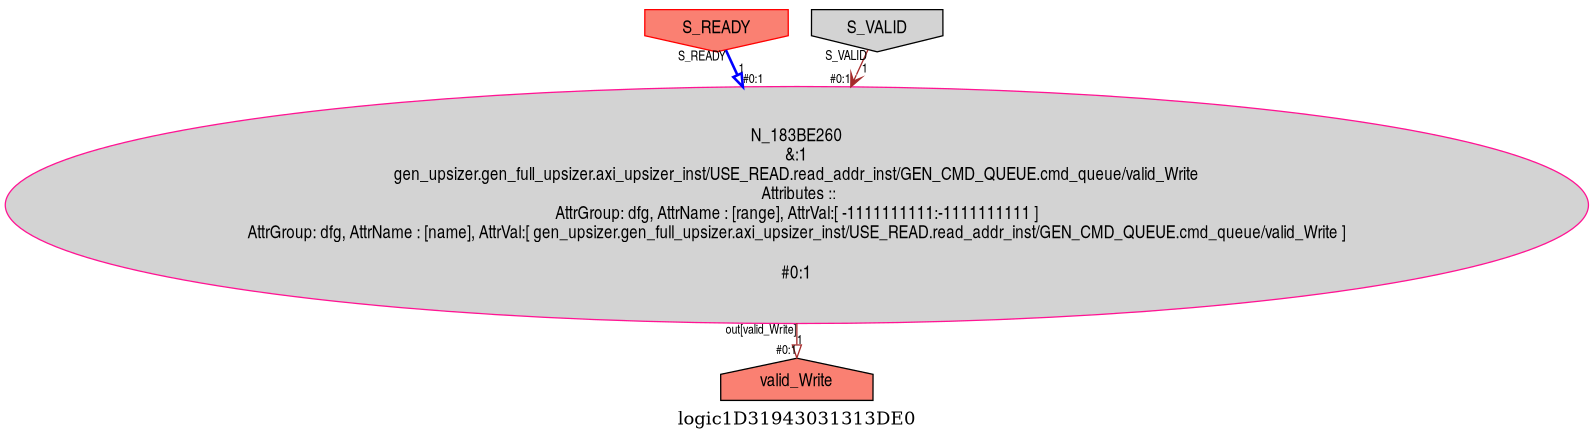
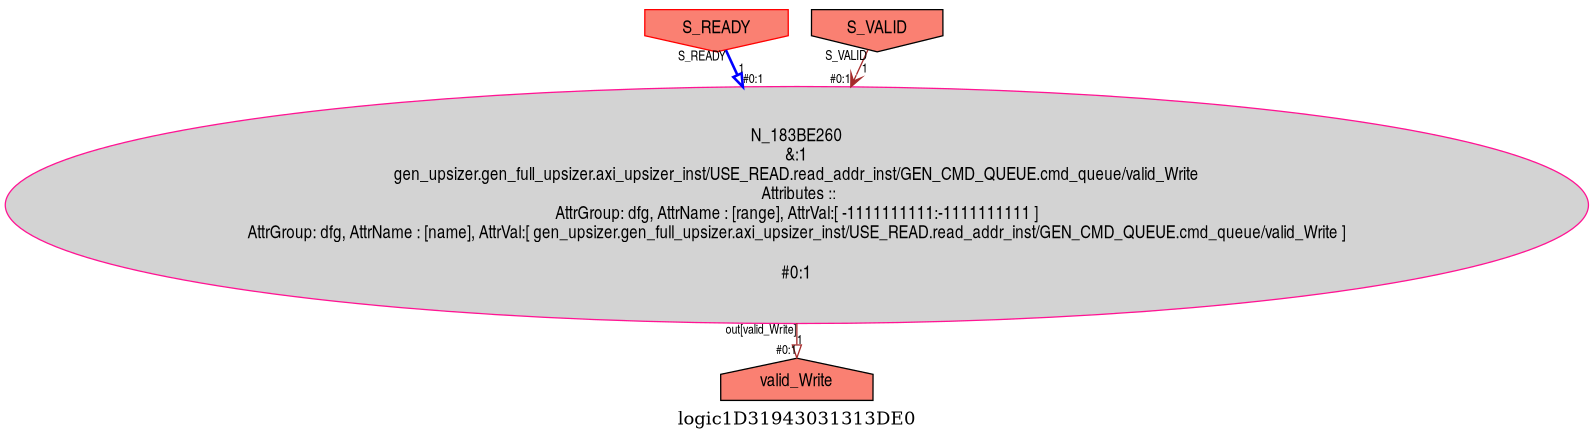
node "S_VALID": fillcolor lightgrey -> salmon
